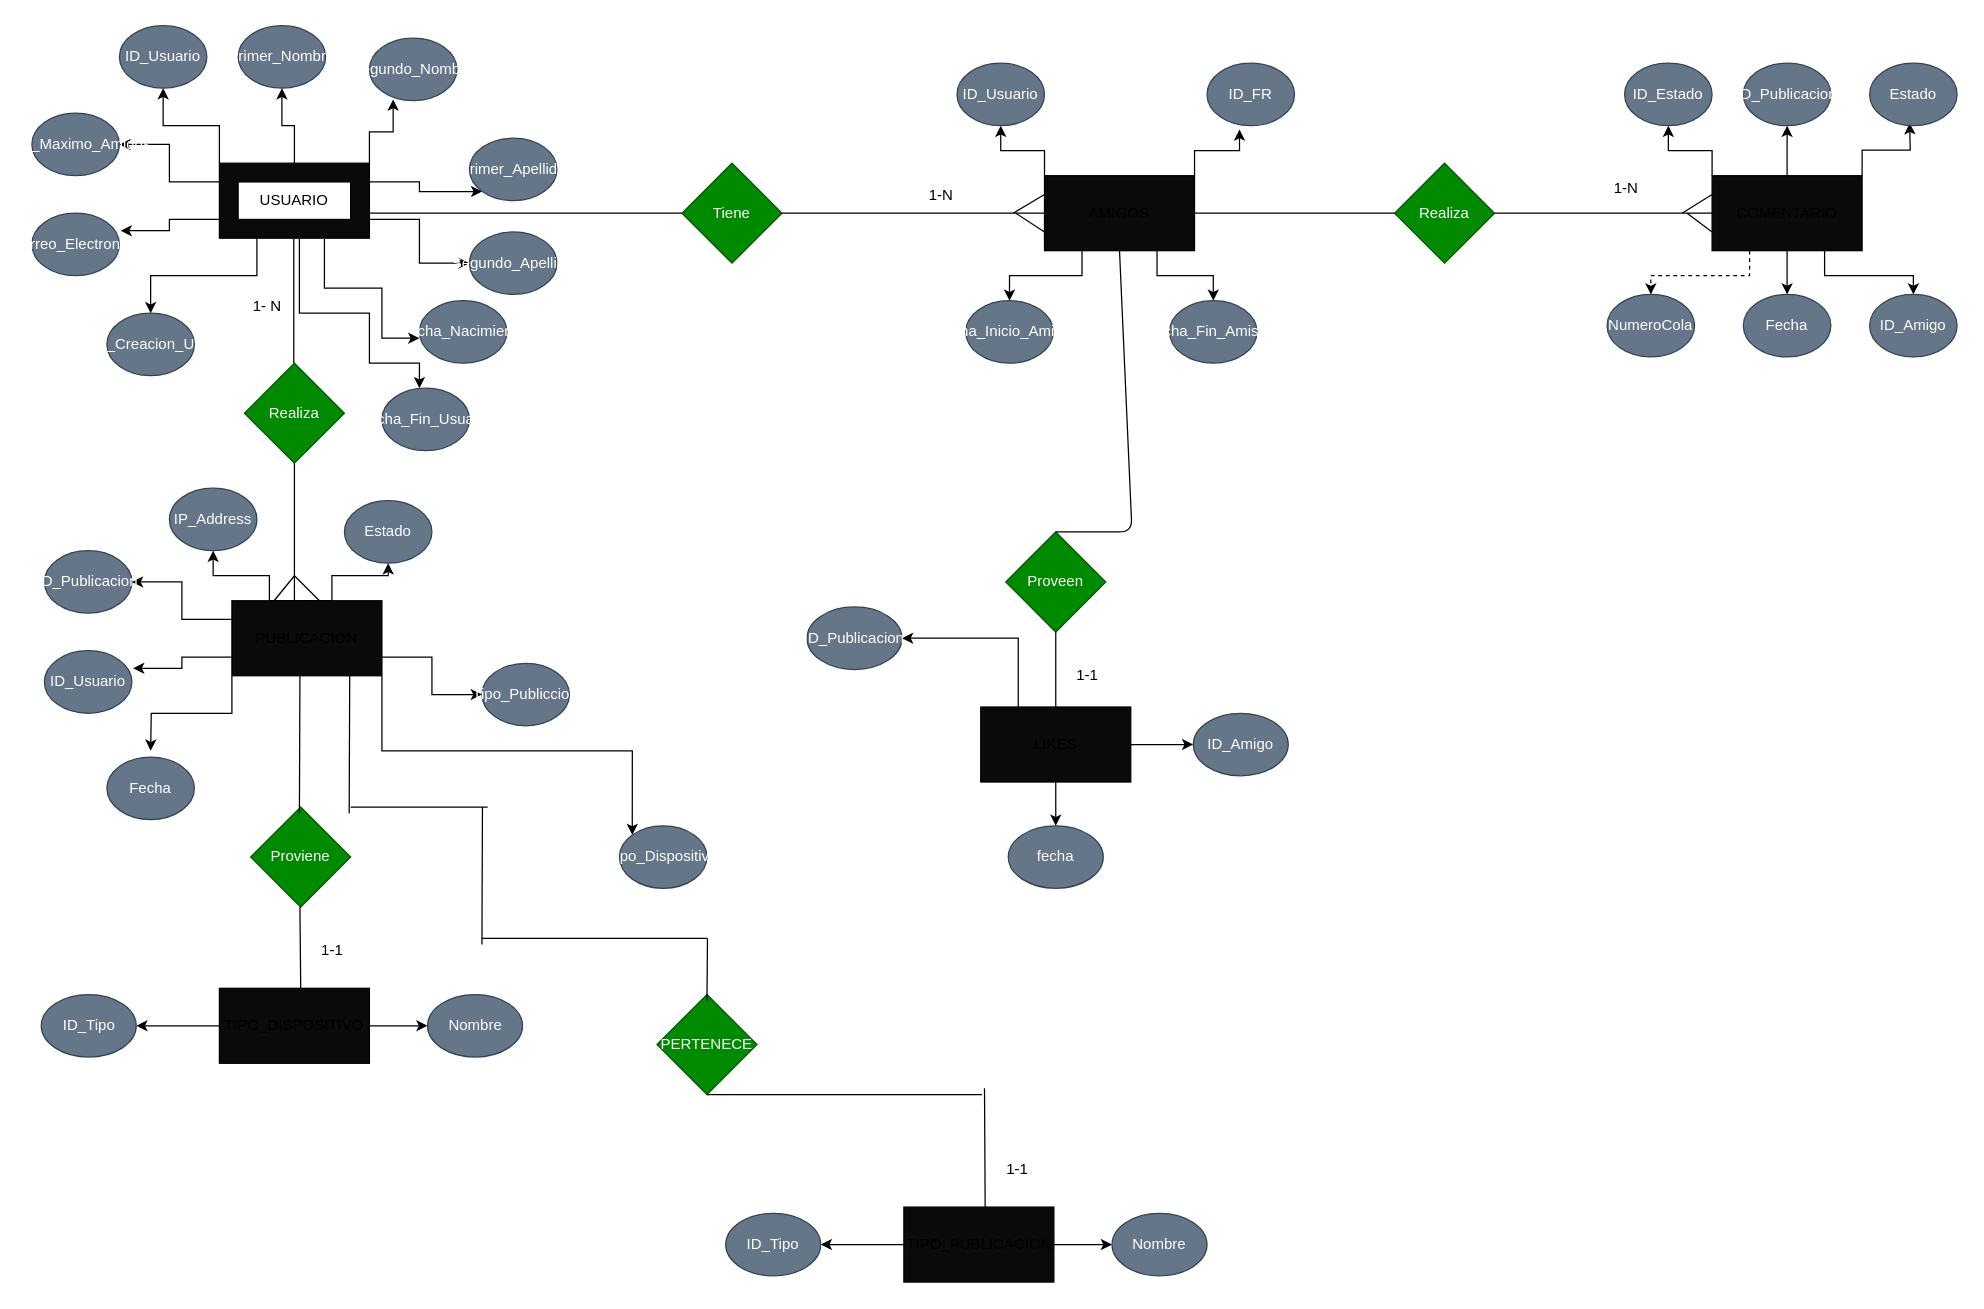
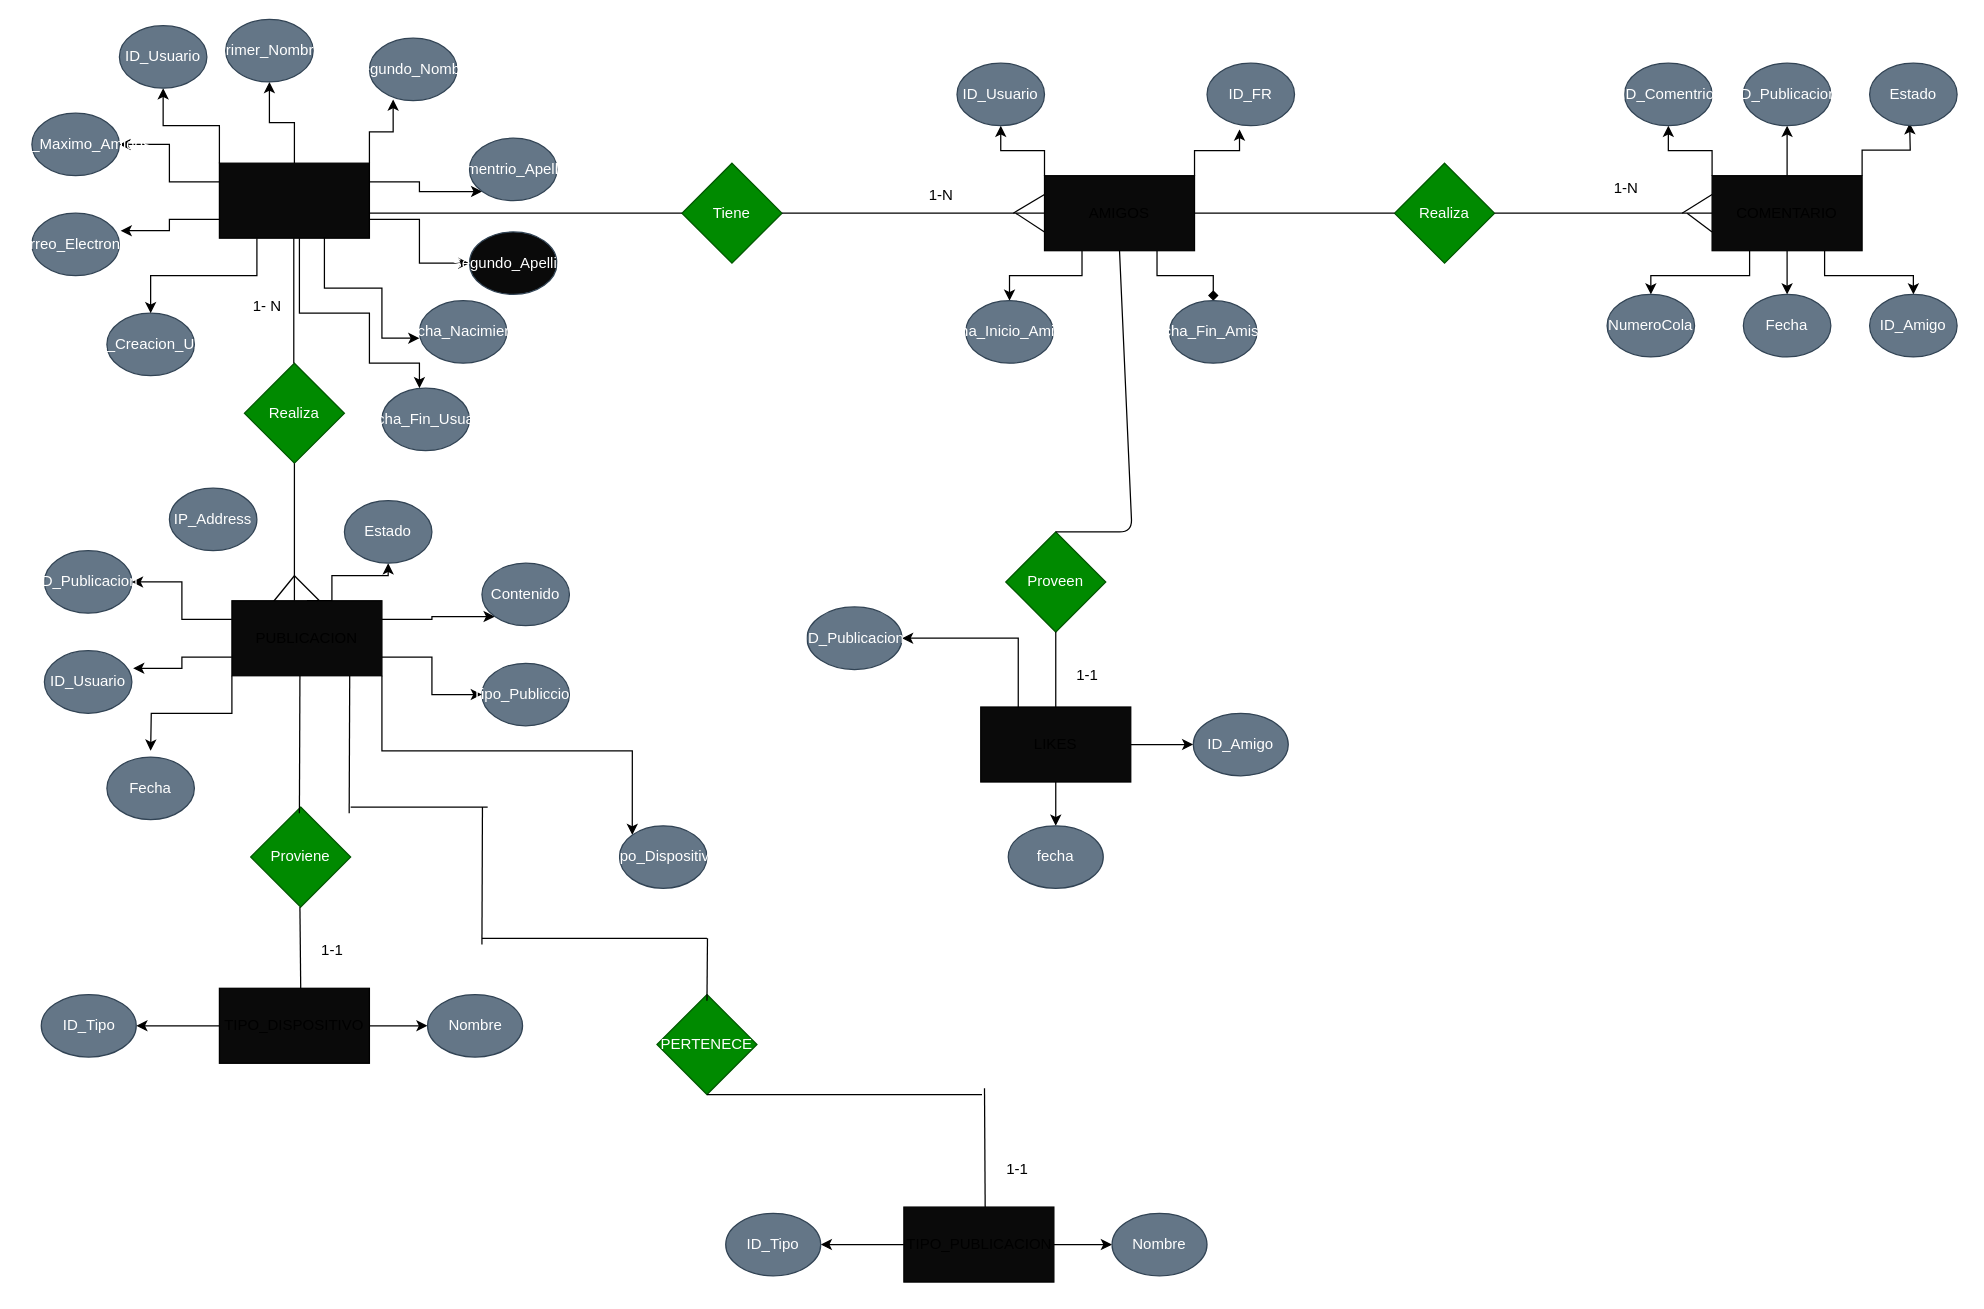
node "Primer_Nombre": moved (282, 57) -> (269, 51)
node "ID_Estado": label "ID_Estado" -> "ID_Comentrio"
node "Primer_Apellido": label "Primer_Apellido" -> "Comentrio_Apellido"
node "USUARIO": removed
node "Segundo_Apellido": fillcolor #647687 -> #0a0a0a
edge "COMENTARIO" -> "NumeroCola": style dashed -> solid
edge "AMIGOS" -> "Fecha_Fin_Amistad": arrowhead classic -> diamond
edge "PUBLICACION" -> "IP_Address": removed
node "Contenido": added
edge "PUBLICACION" -> "Contenido": added
